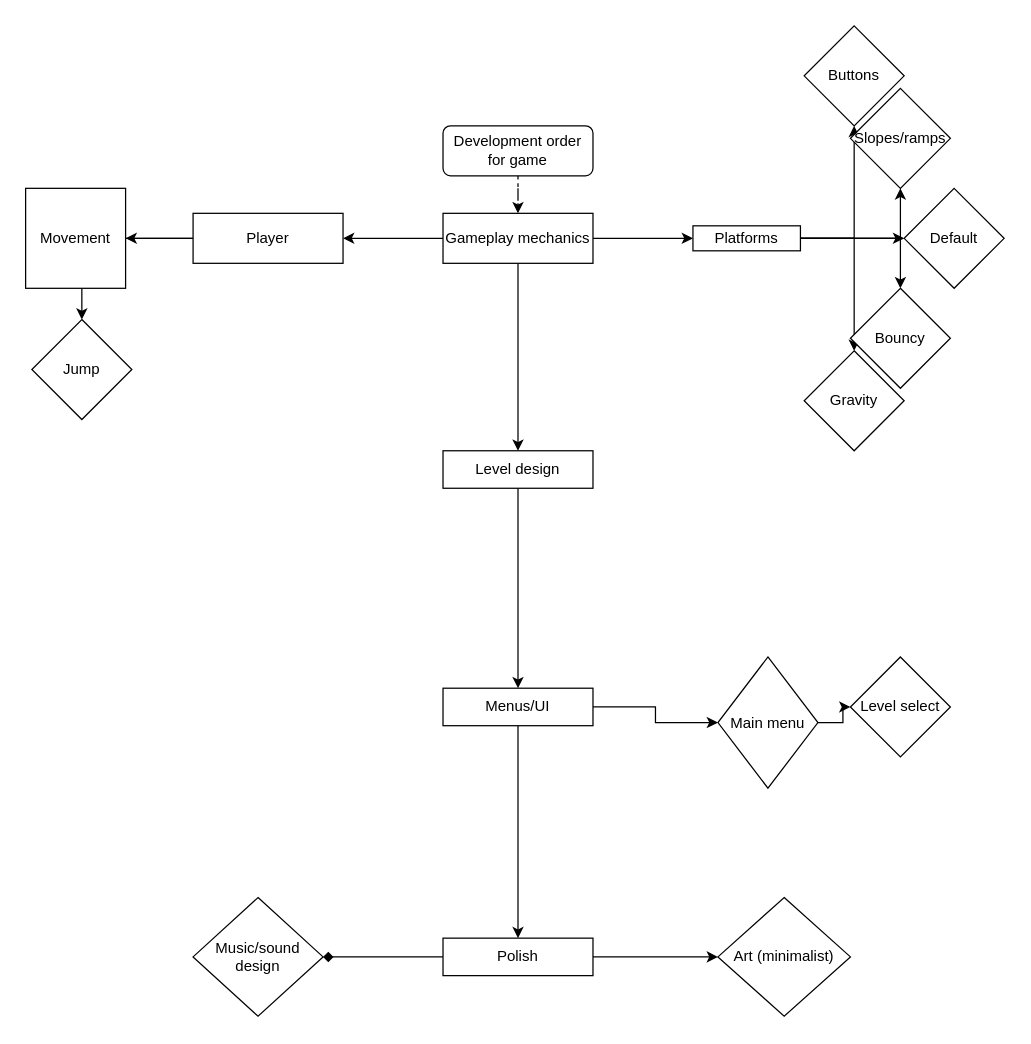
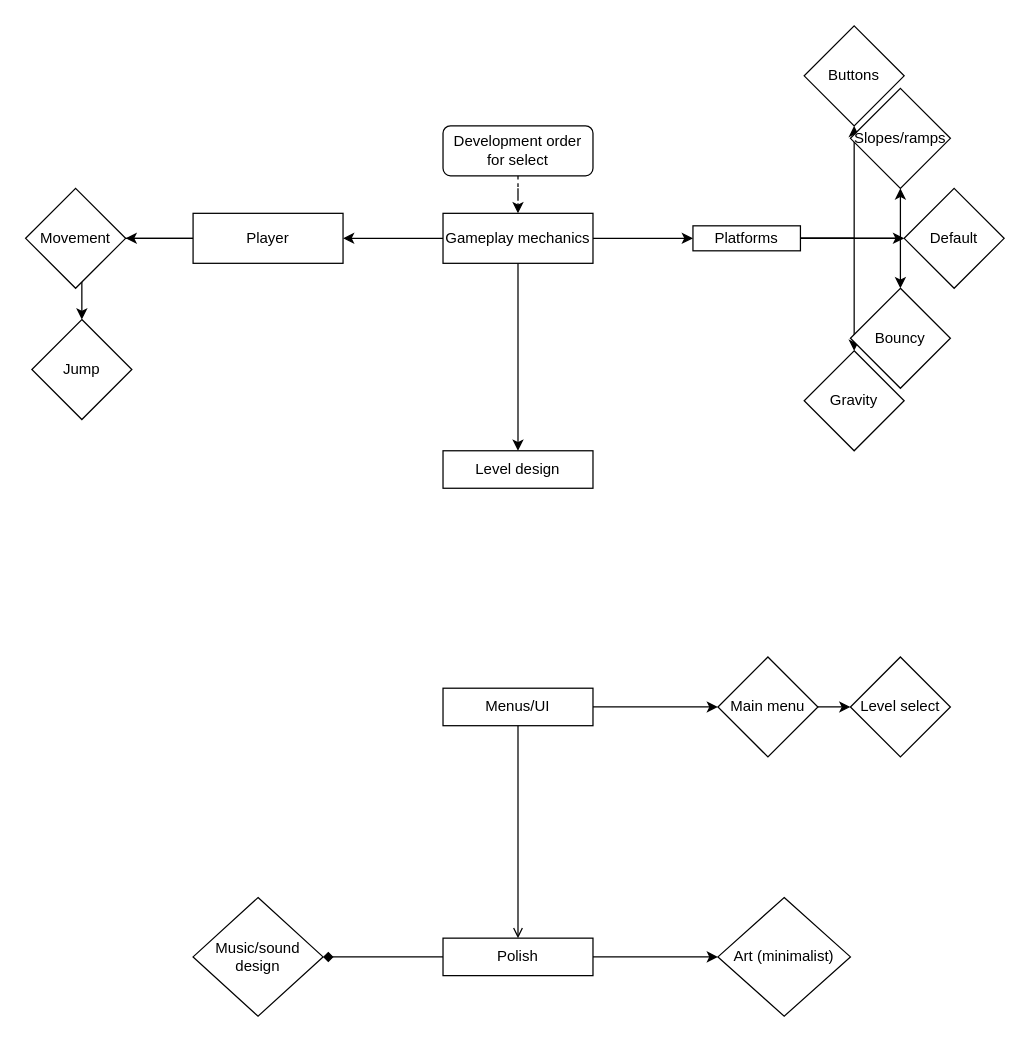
node "Development order for game": label "Development order for game" -> "Development order for select"
node "Movement": shape rectangle -> diamond
edge "Level design" -> "Menus/UI": removed
node "Main menu": size 100x131 -> 100x100
edge "Menus/UI" -> "Polish": arrowhead classic -> open
